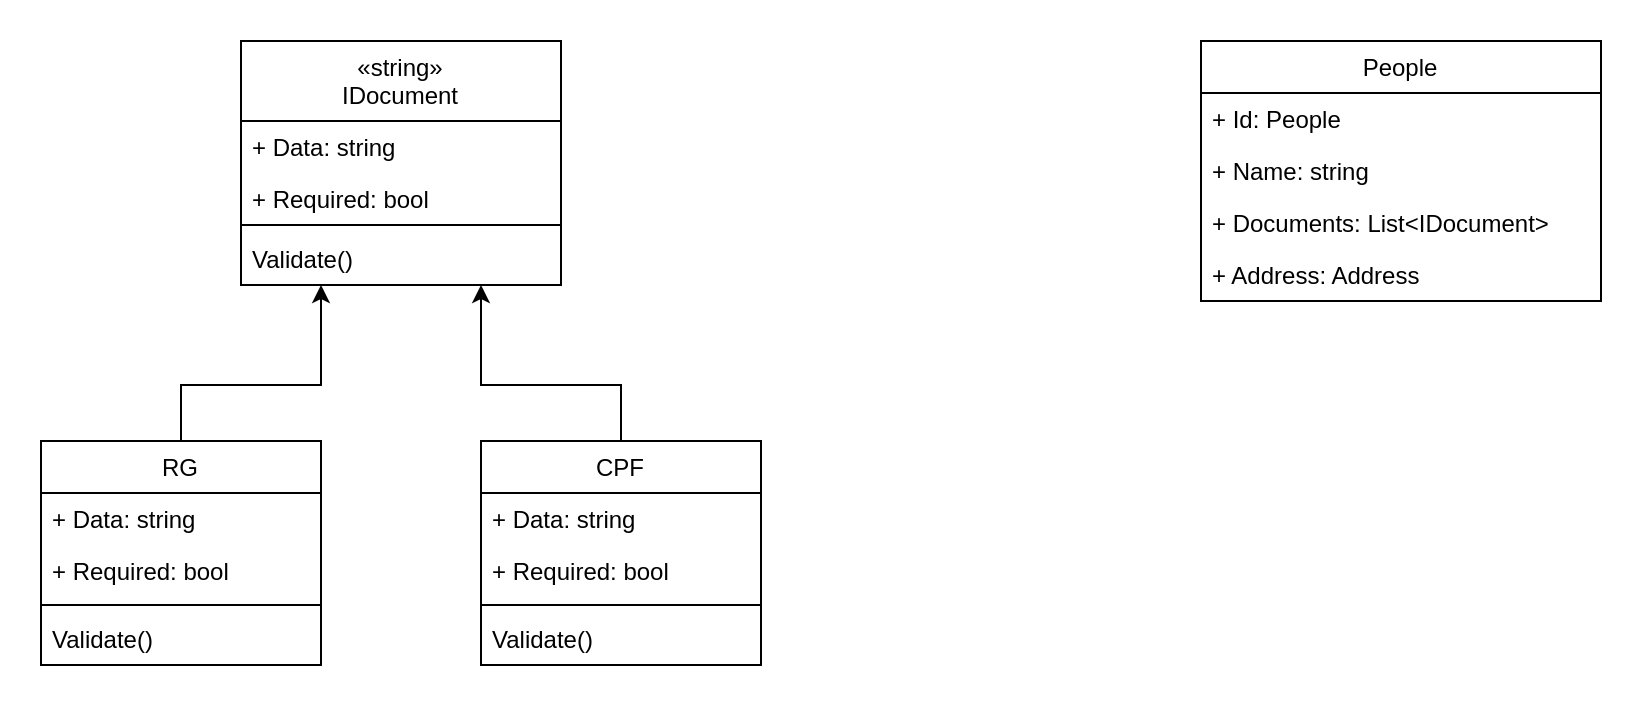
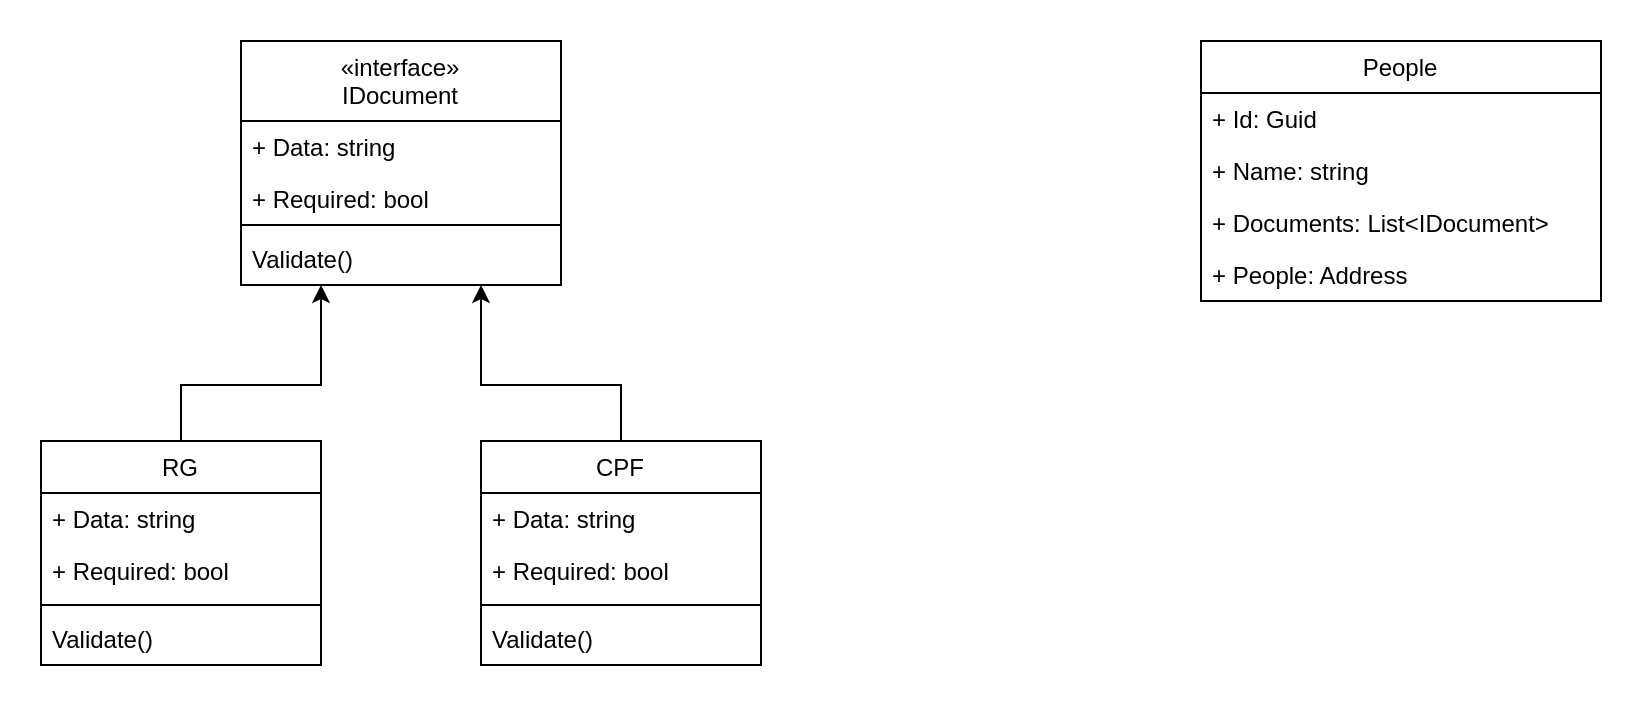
node "«string» IDocument": label "«string» IDocument" -> "«interface» IDocument"
node "+ Id: People": label "+ Id: People" -> "+ Id: Guid"
node "+ Address: Address": label "+ Address: Address" -> "+ People: Address"
